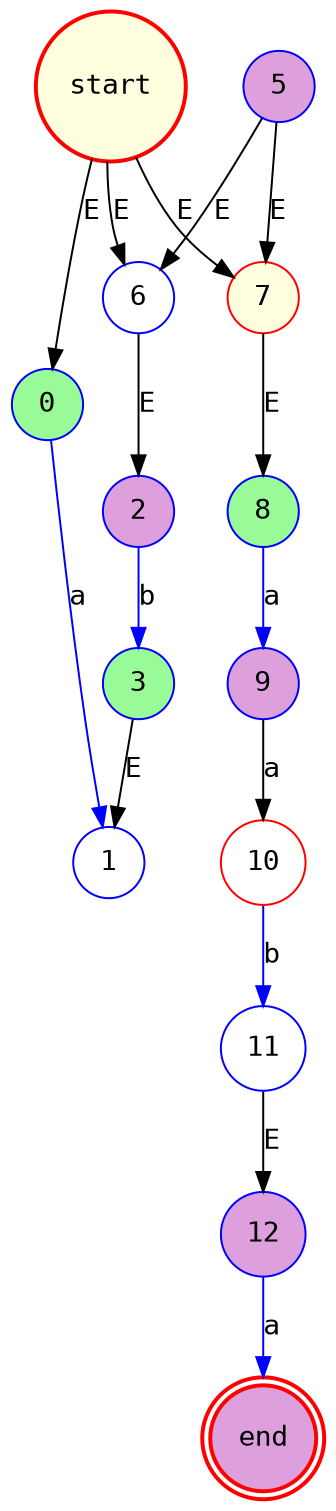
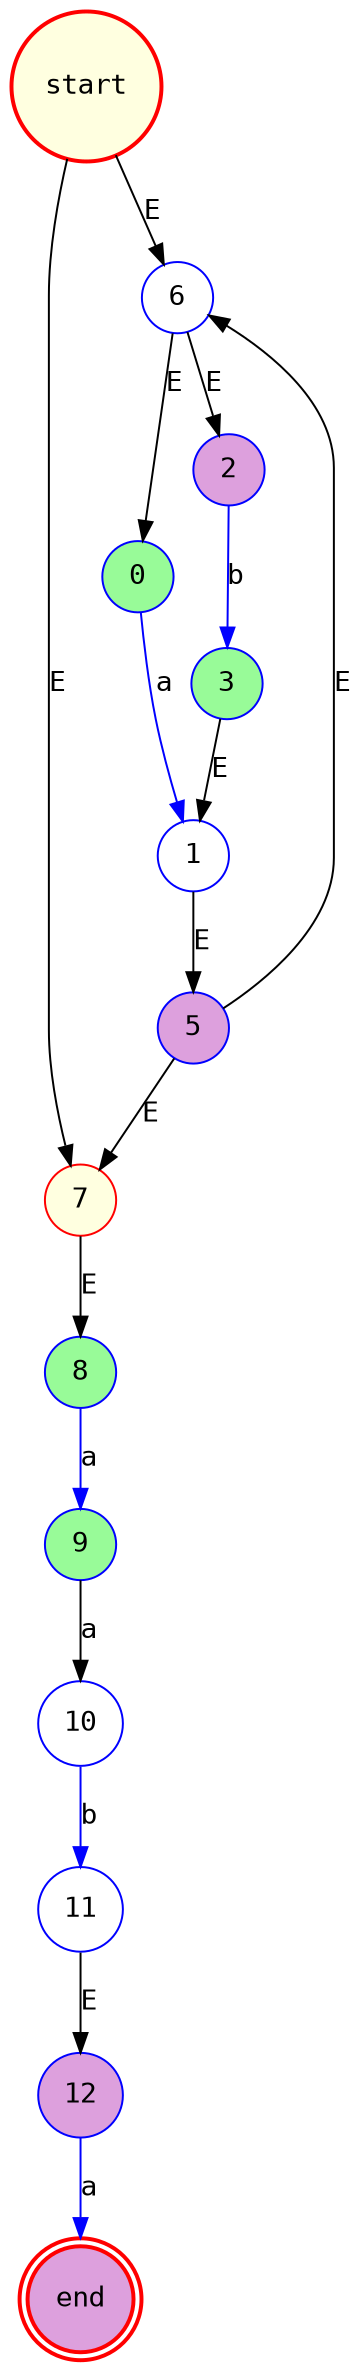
edge "start" -> "0": now "6" -> "0"
node "9": fillcolor plum -> palegreen
node "10": color red -> blue
edge "1" -> "5": added, label "E"
